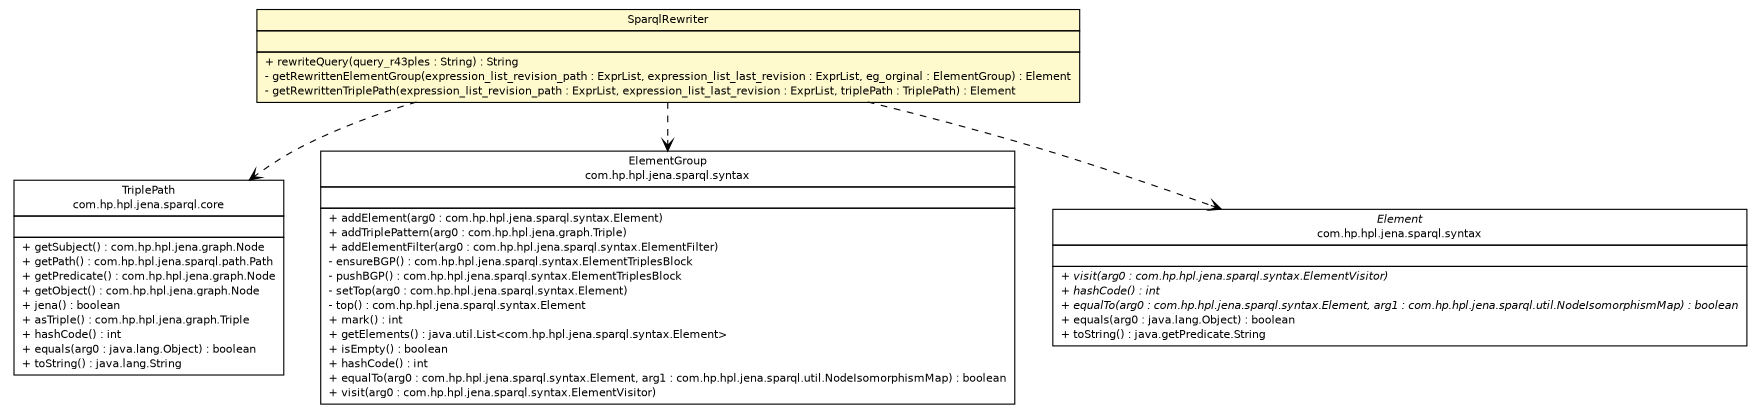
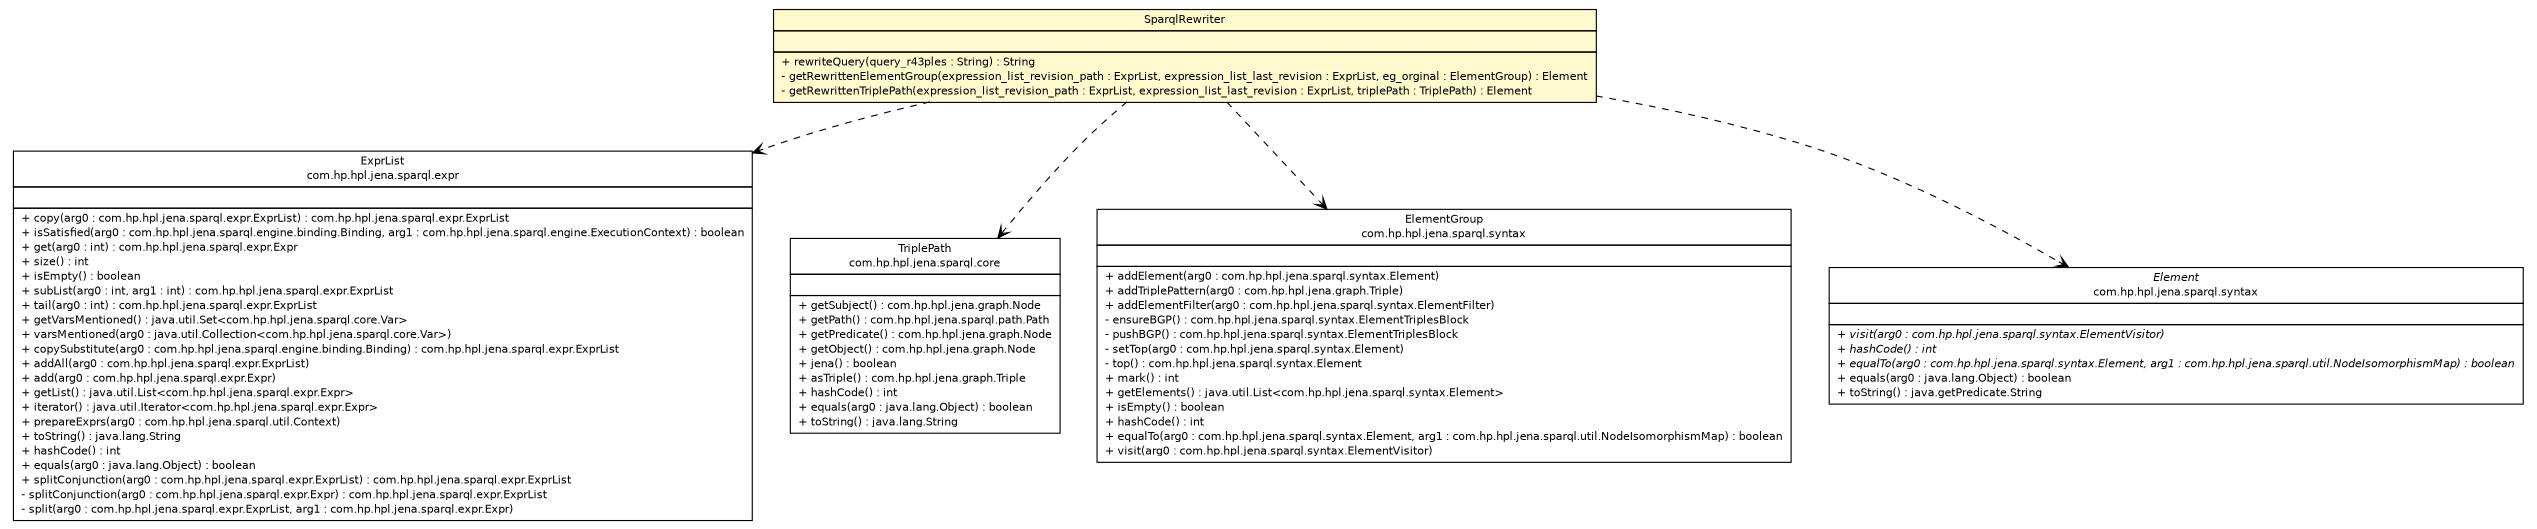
node "ExprList": added
